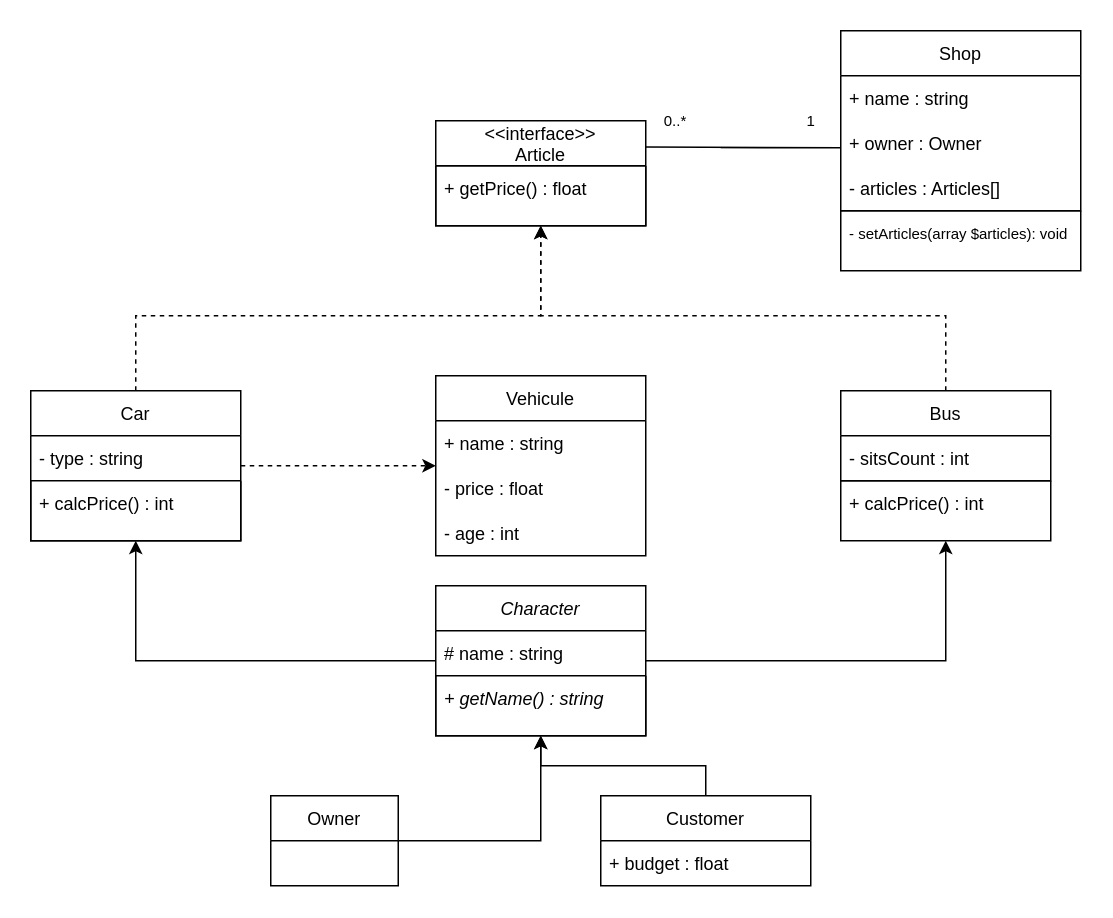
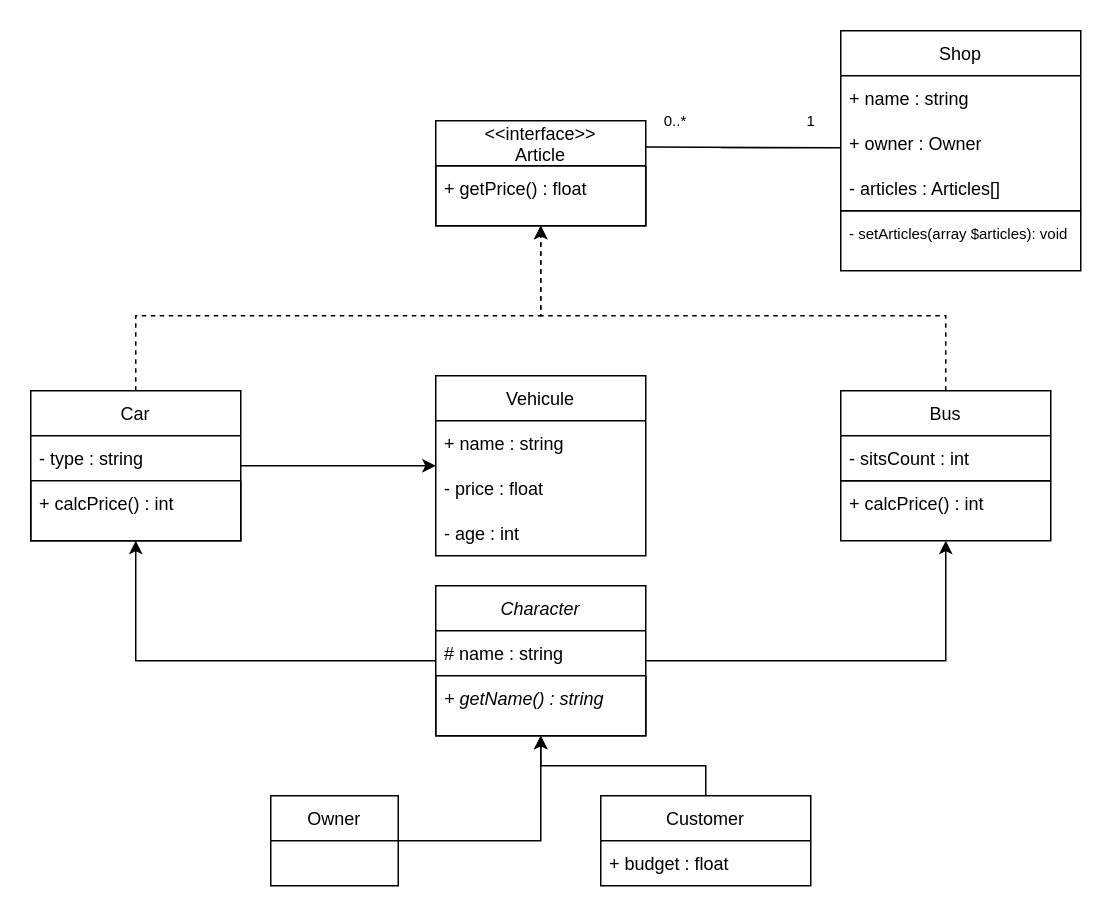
edge "Car" -> "Vehicule": style dashed -> solid
